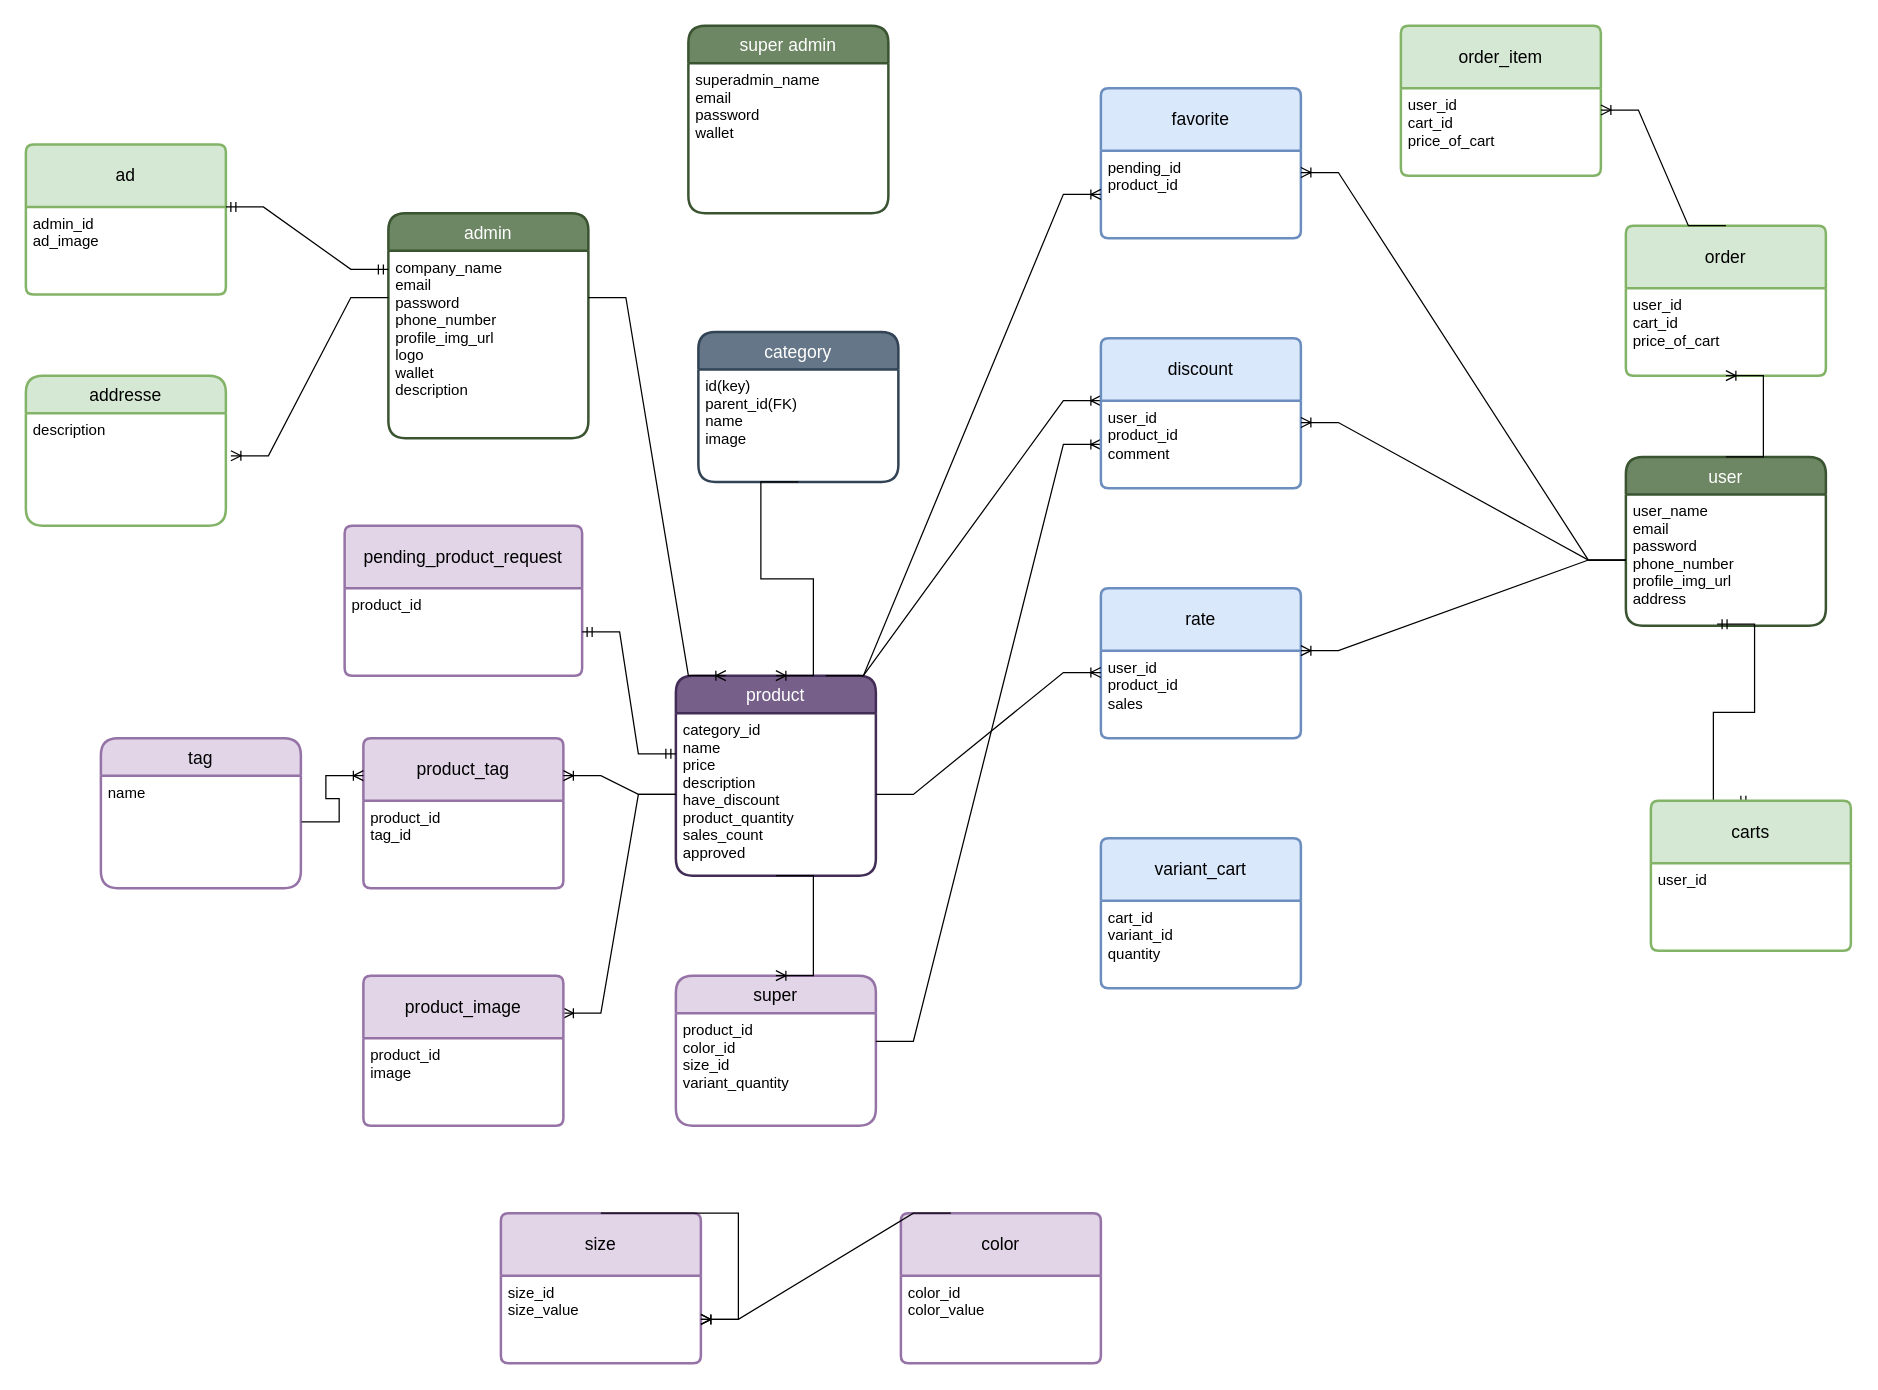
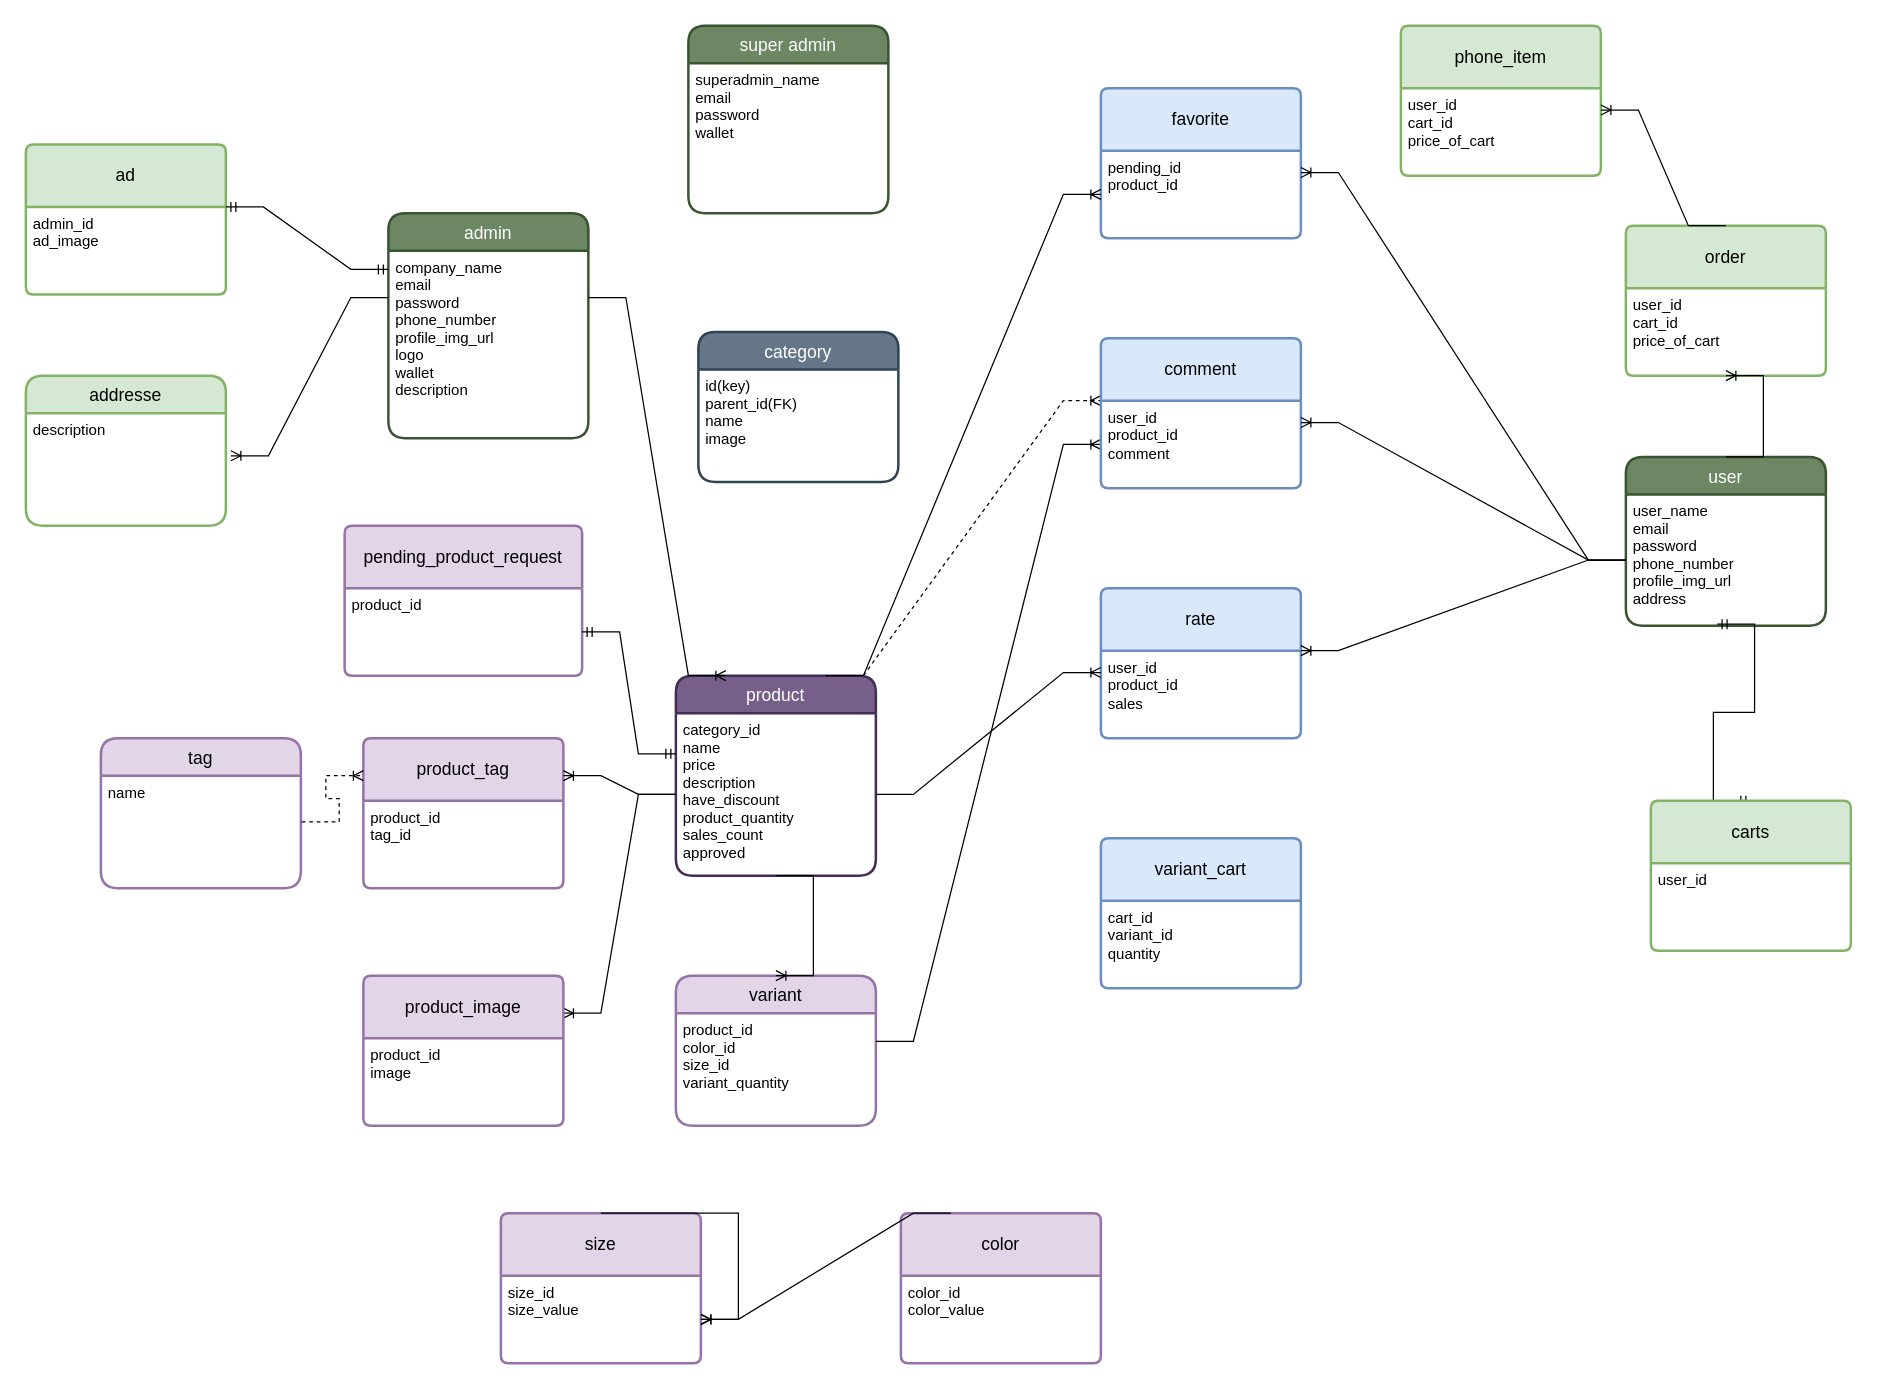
node "order_item": label "order_item" -> "phone_item"
node "discount": label "discount" -> "comment"
edge "product" -> "user_id product_id comment": style solid -> dashed
edge "id(key) parent_id(FK) name image" -> "product": removed
edge "name" -> "product_tag": style solid -> dashed
node "super": label "super" -> "variant"
